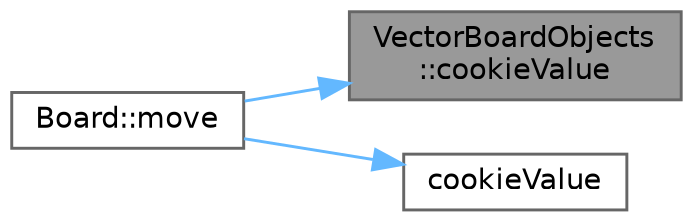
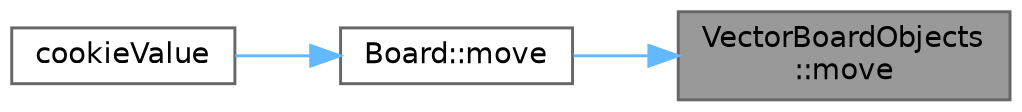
node "VectorBoardObjects ::cookieValue": label "VectorBoardObjects ::cookieValue" -> "VectorBoardObjects ::move"
edge "Board::move" -> "cookieValue": reversed
